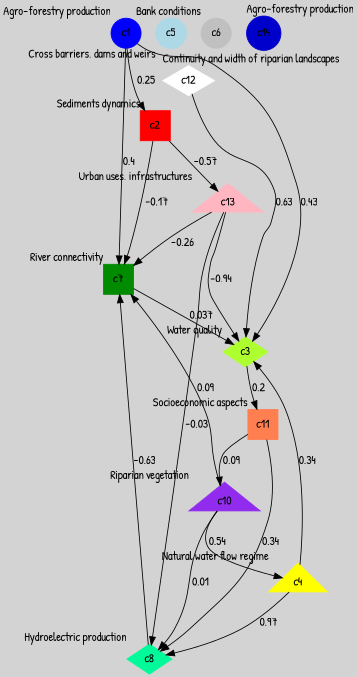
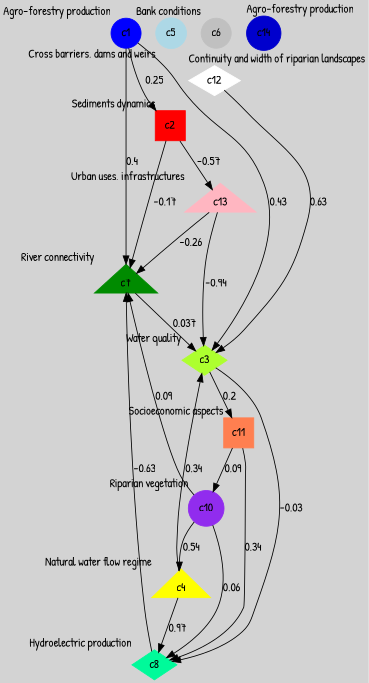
node "c7 River connectivity": shape square -> triangle
edge "c13 Urban uses, infrastructures" -> "c8 Hydroelectric production": now "c3 Water quality" -> "c8 Hydroelectric production"
node "c10 Riparian vegetation": shape triangle -> circle
edge "c10 Riparian vegetation" -> "c8 Hydroelectric production": label "0.01" -> "0.06"
